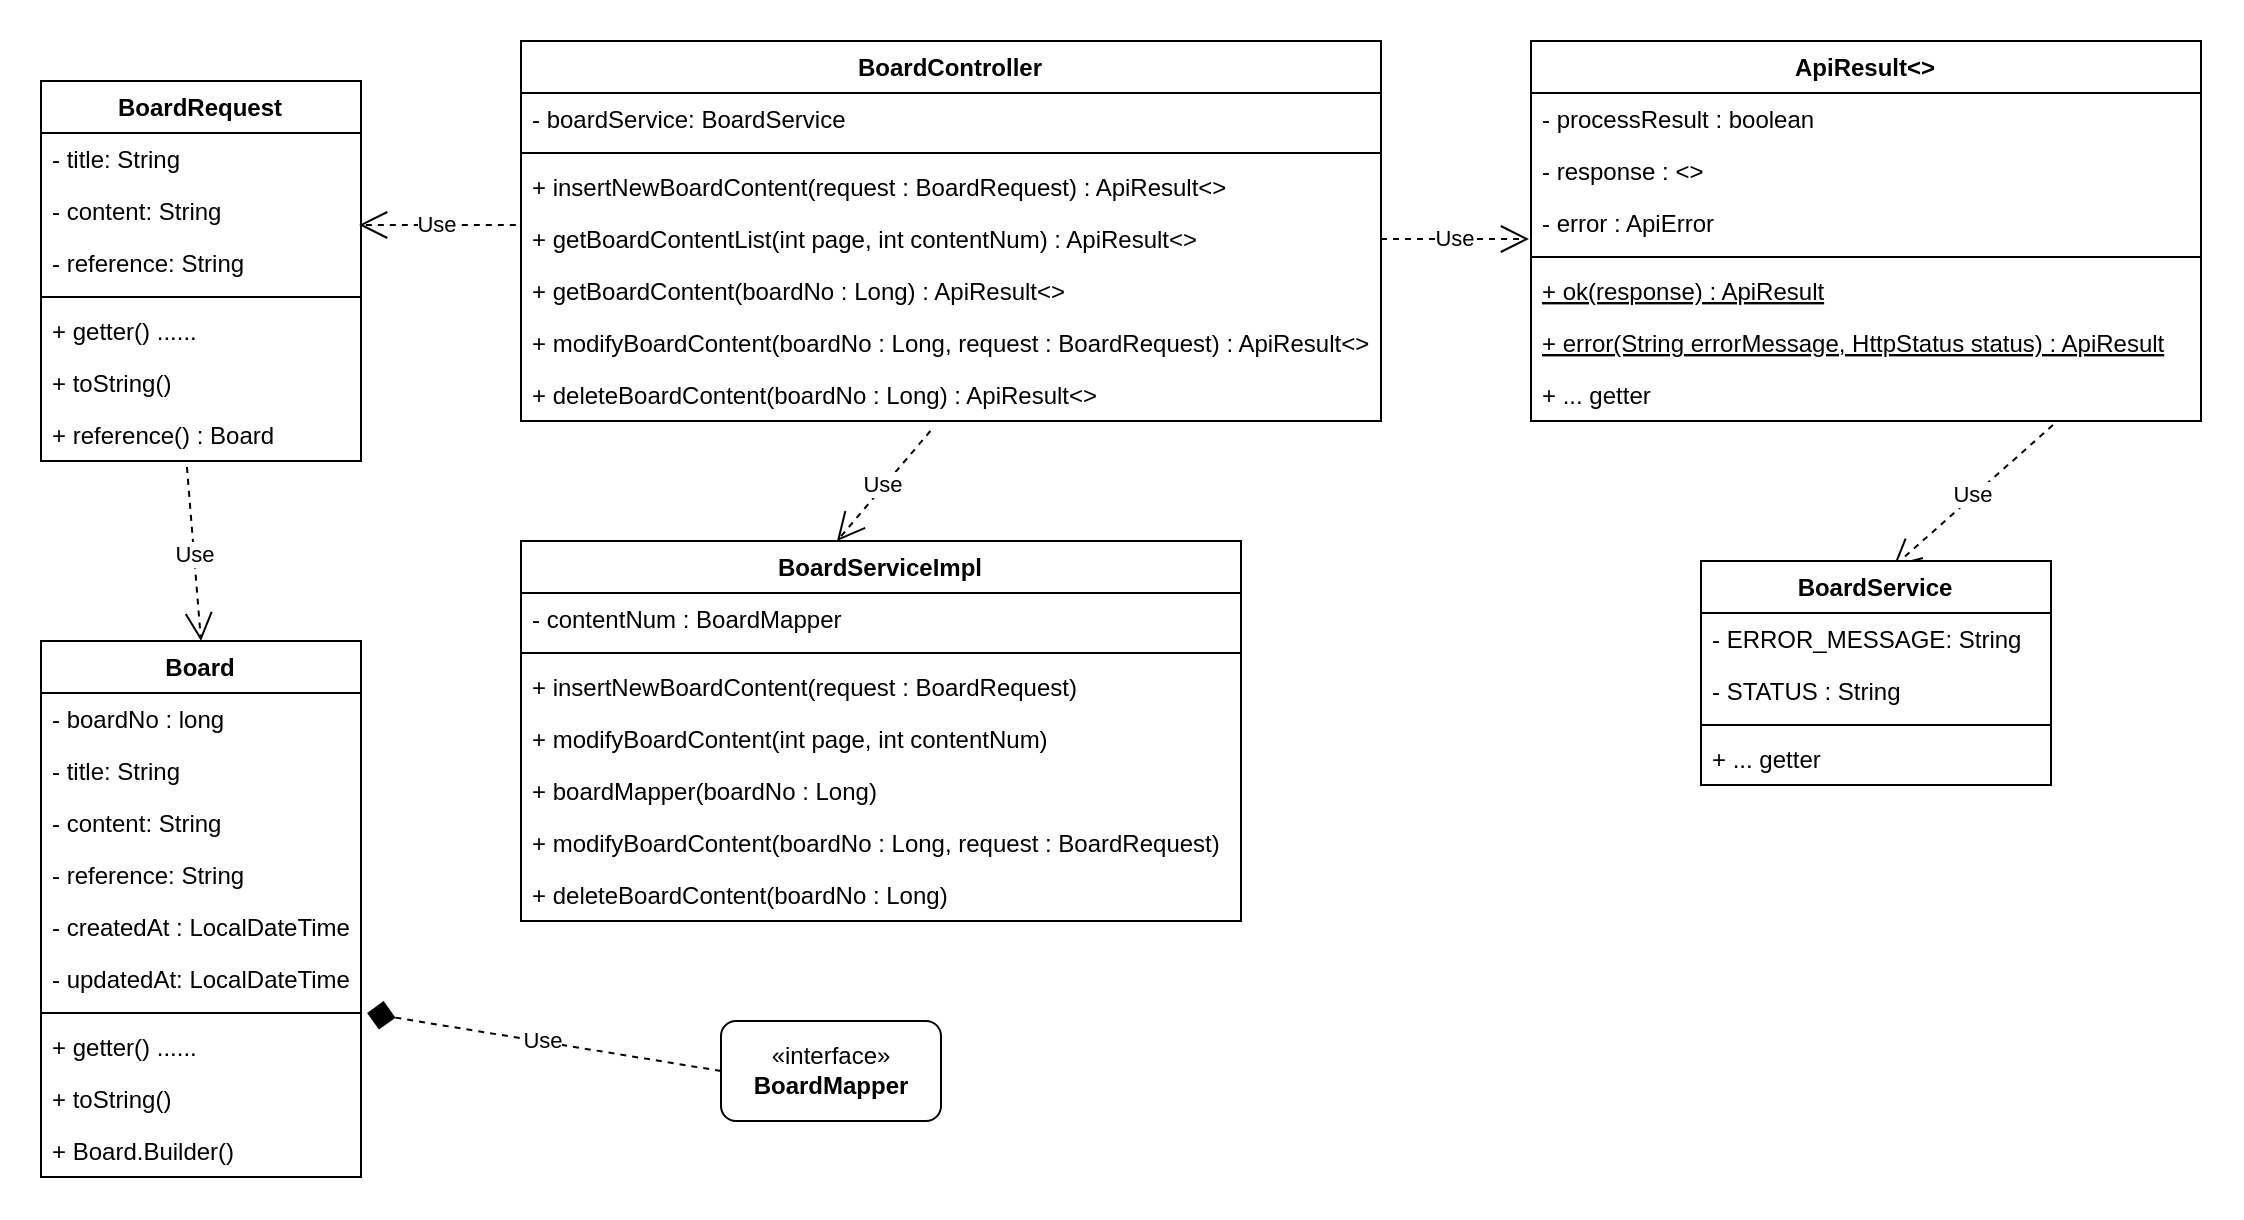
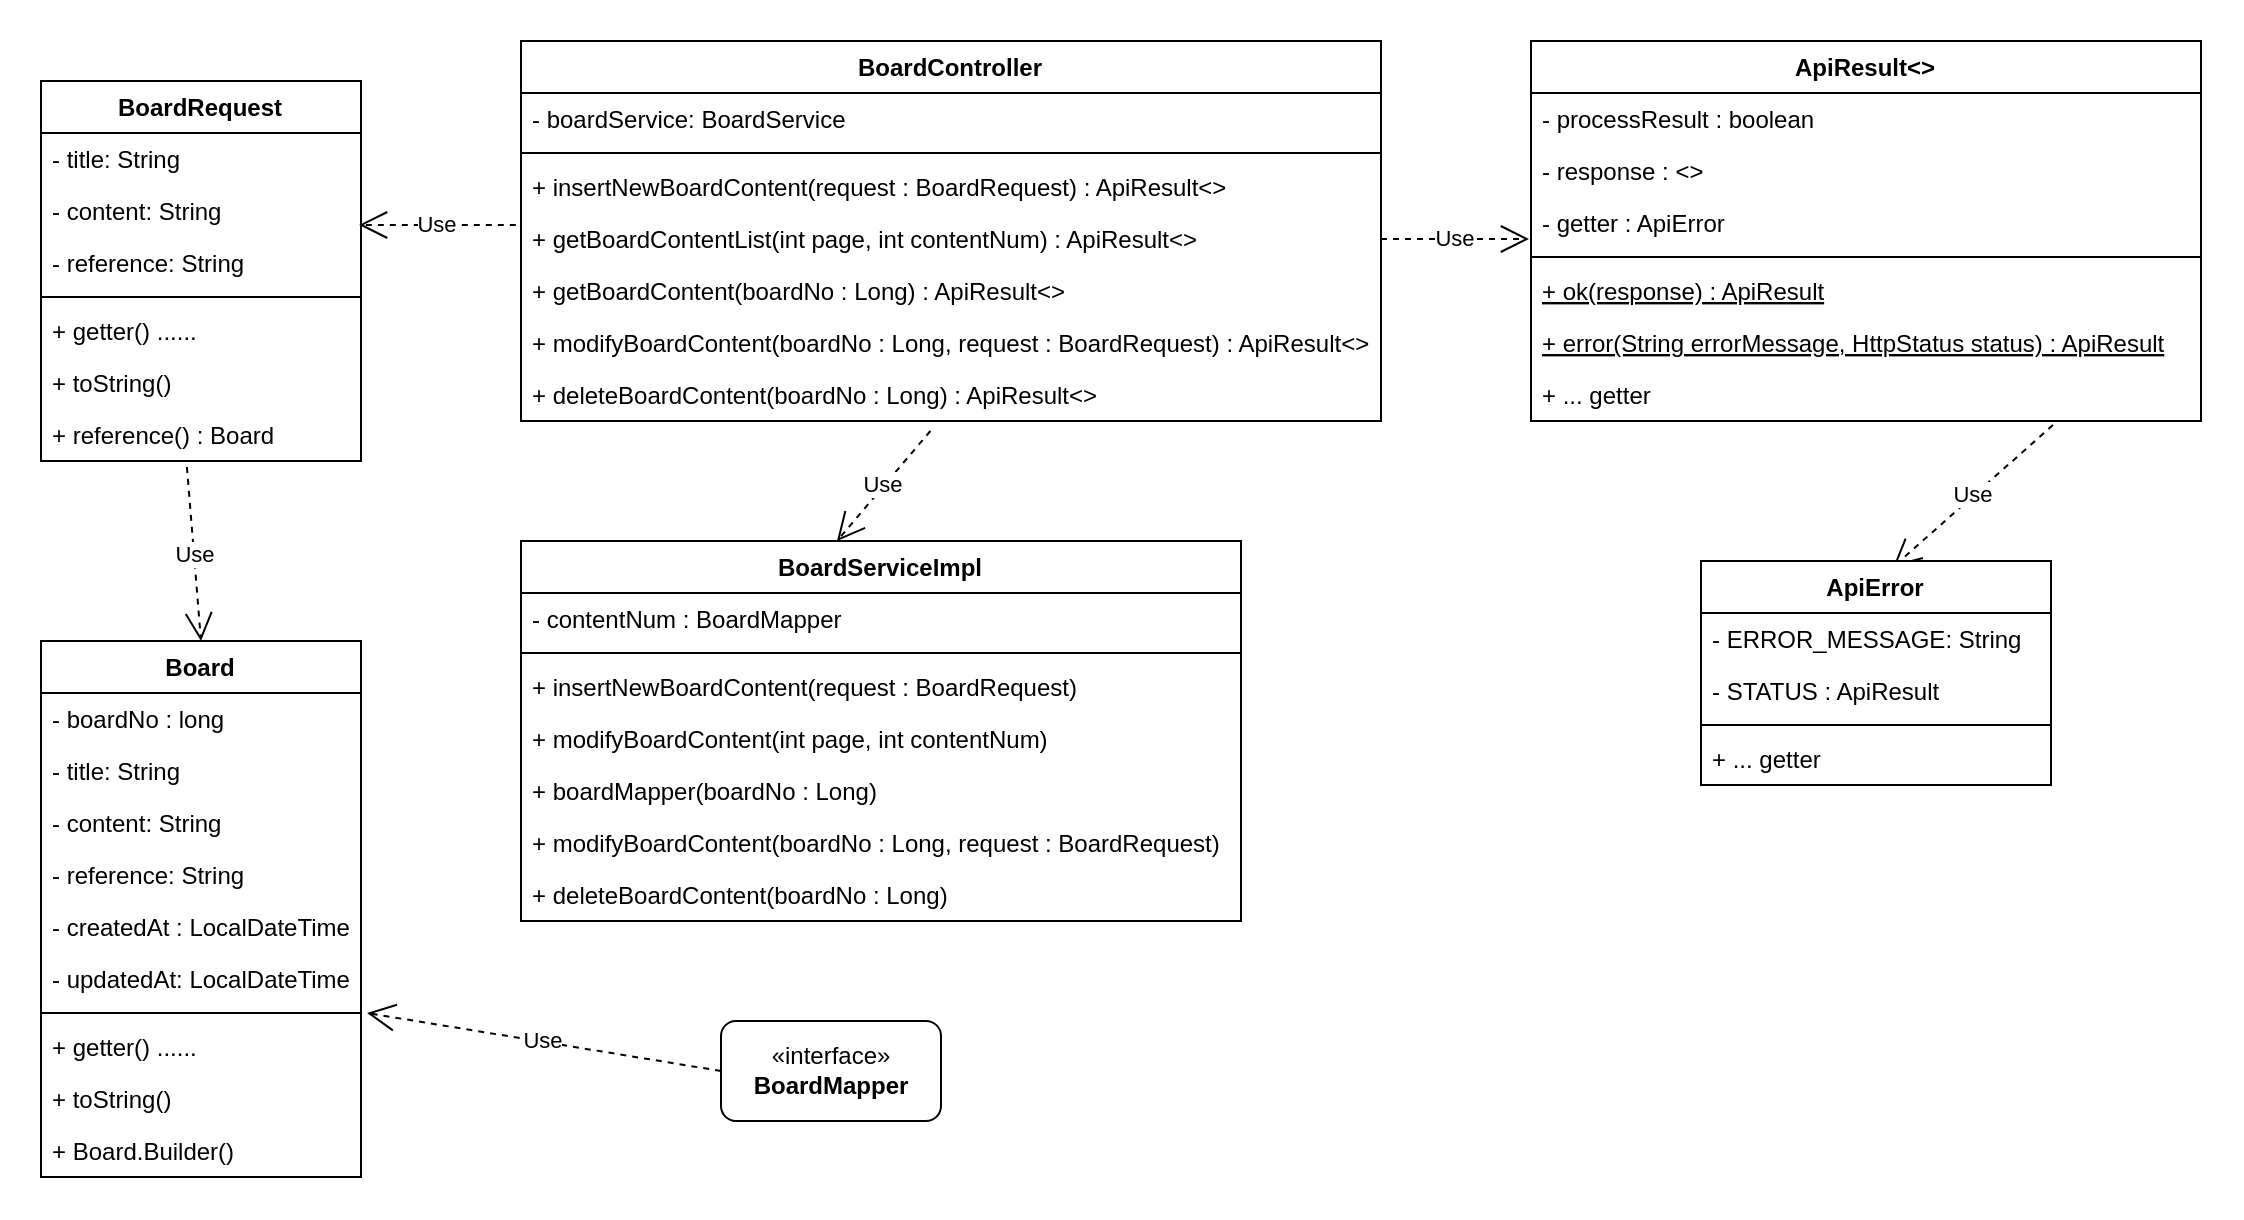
node "- error : ApiError": label "- error : ApiError" -> "- getter : ApiError"
node "BoardService": label "BoardService" -> "ApiError"
node "- STATUS : String": label "- STATUS : String" -> "- STATUS : ApiResult"
edge "«interface» BoardMapper" -> "- updatedAt: LocalDateTime": arrowhead diamond -> open
